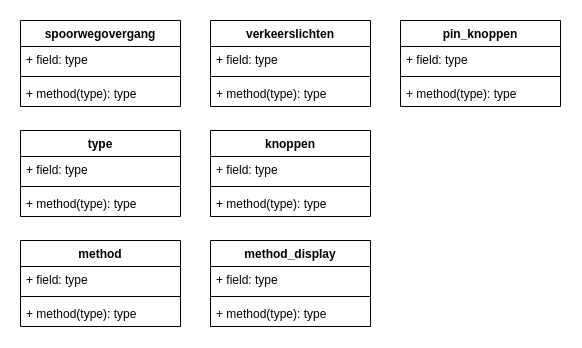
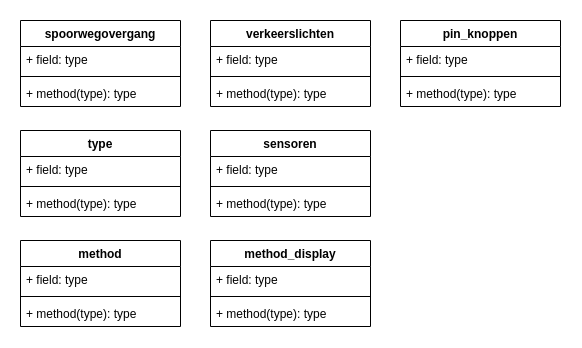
node "knoppen": label "knoppen" -> "sensoren"
